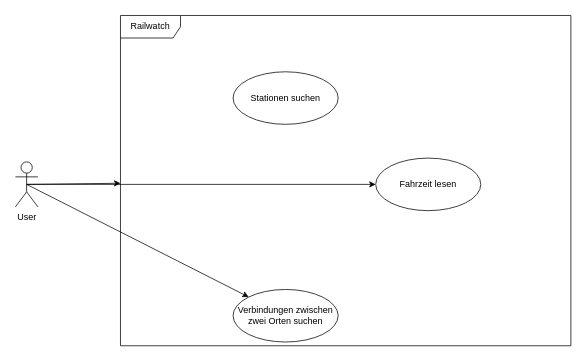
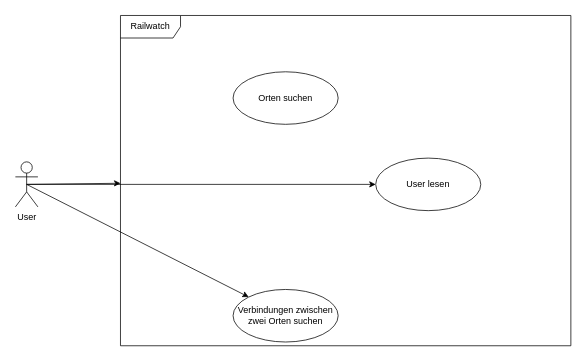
node "Stationen suchen": label "Stationen suchen" -> "Orten suchen"
node "Fahrzeit lesen": label "Fahrzeit lesen" -> "User lesen"
